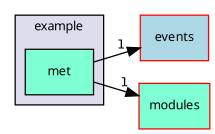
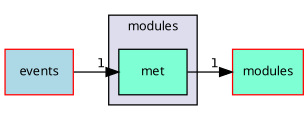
cluster "example": label "example" -> "modules"
edge "met" -> "events": reversed
